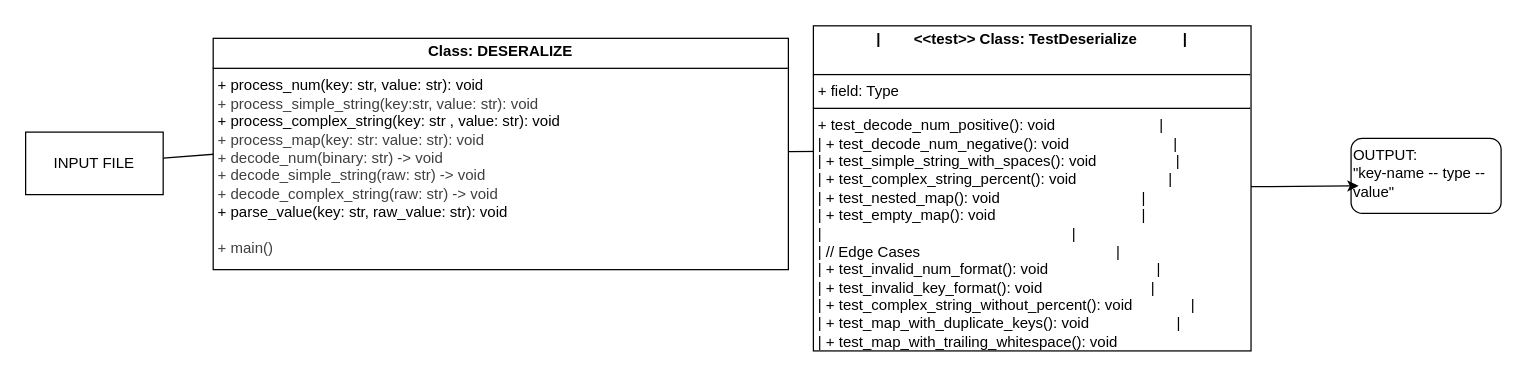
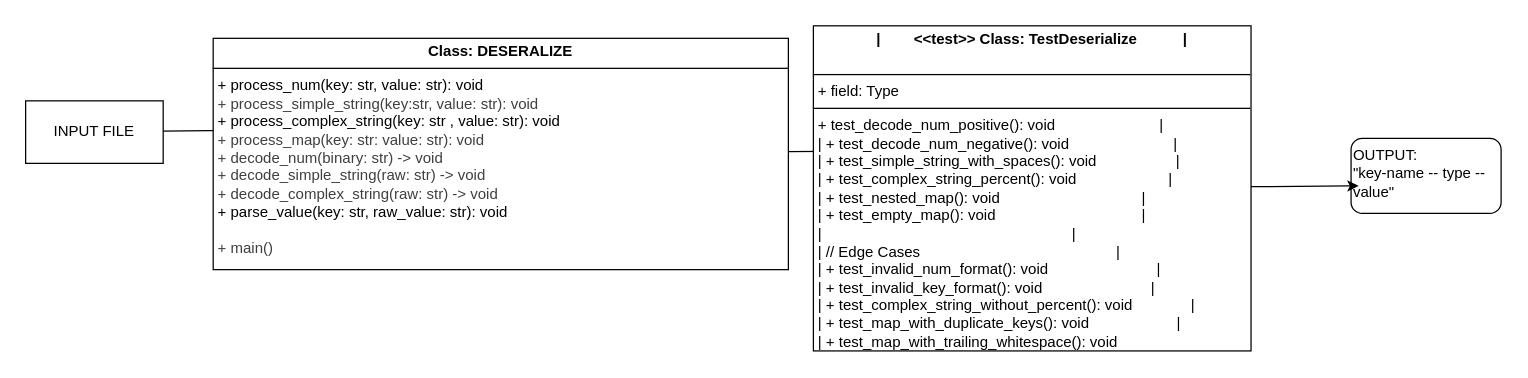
node "INPUT FILE": moved (94, 163) -> (94, 132)
